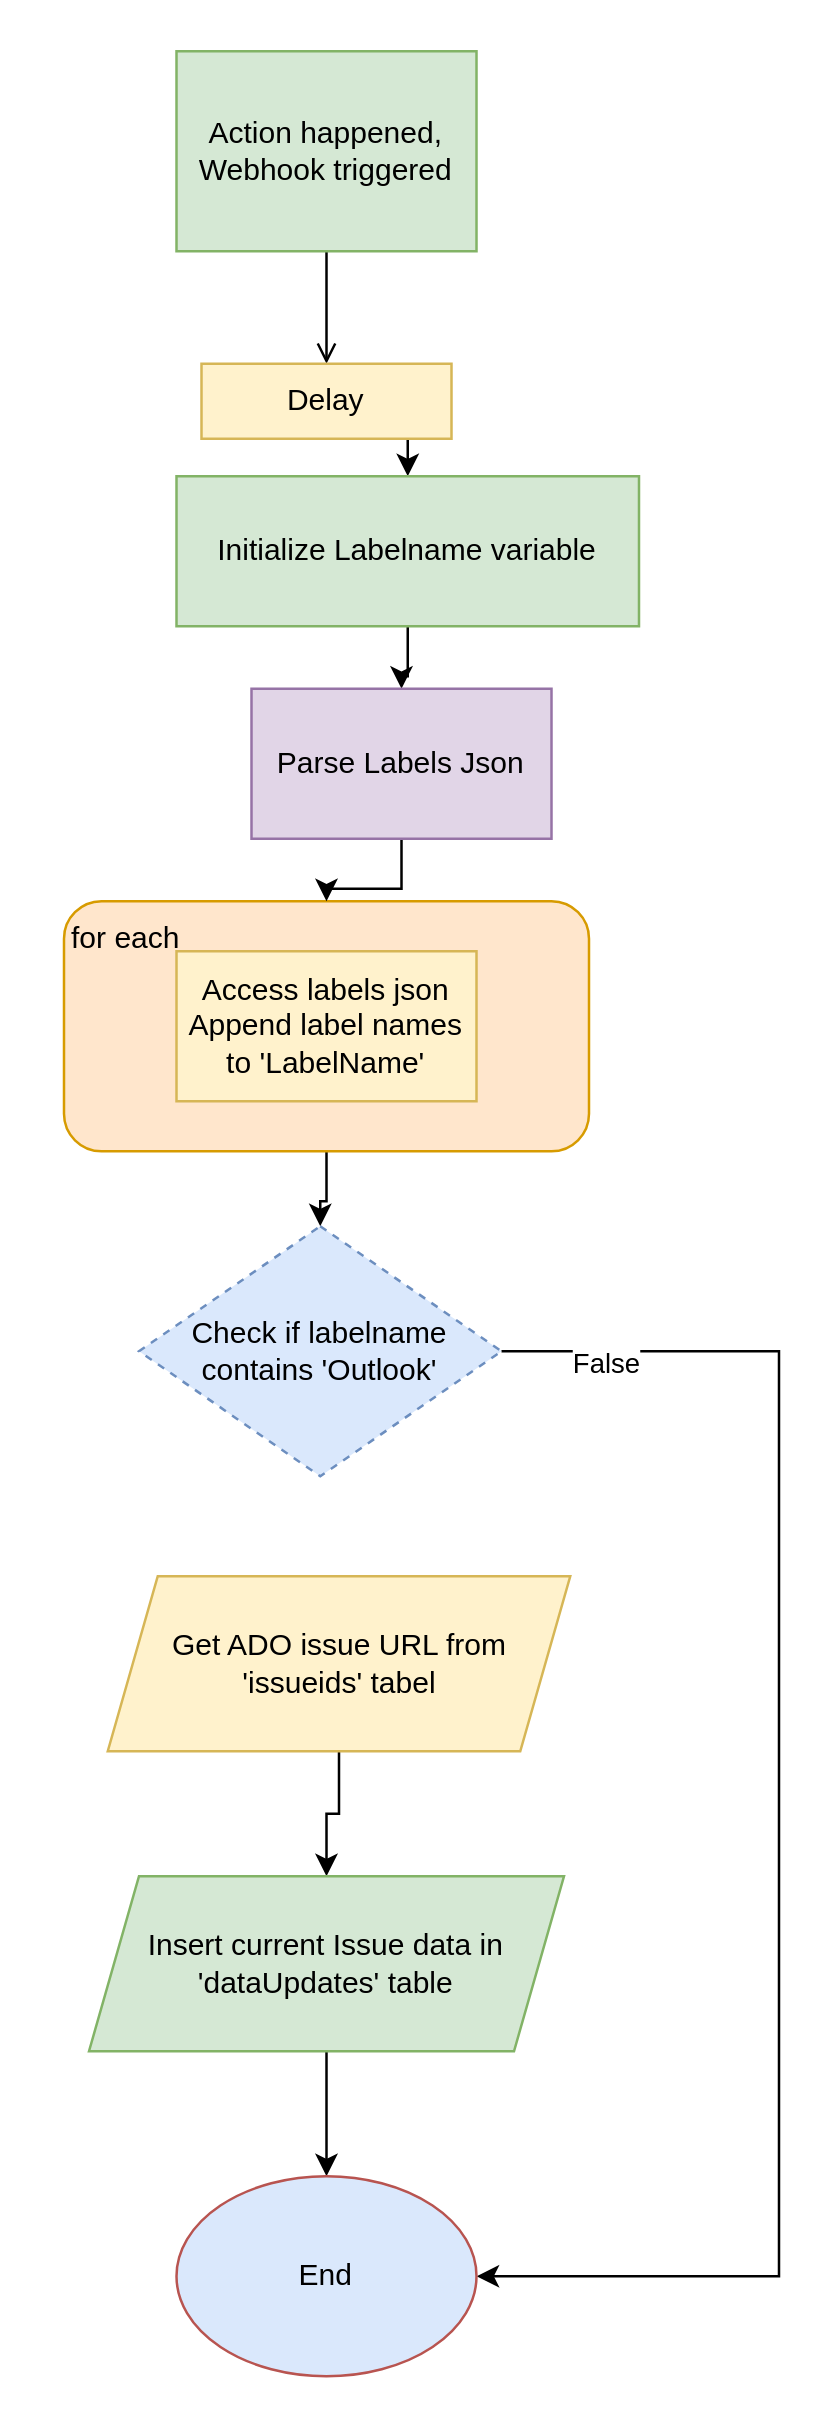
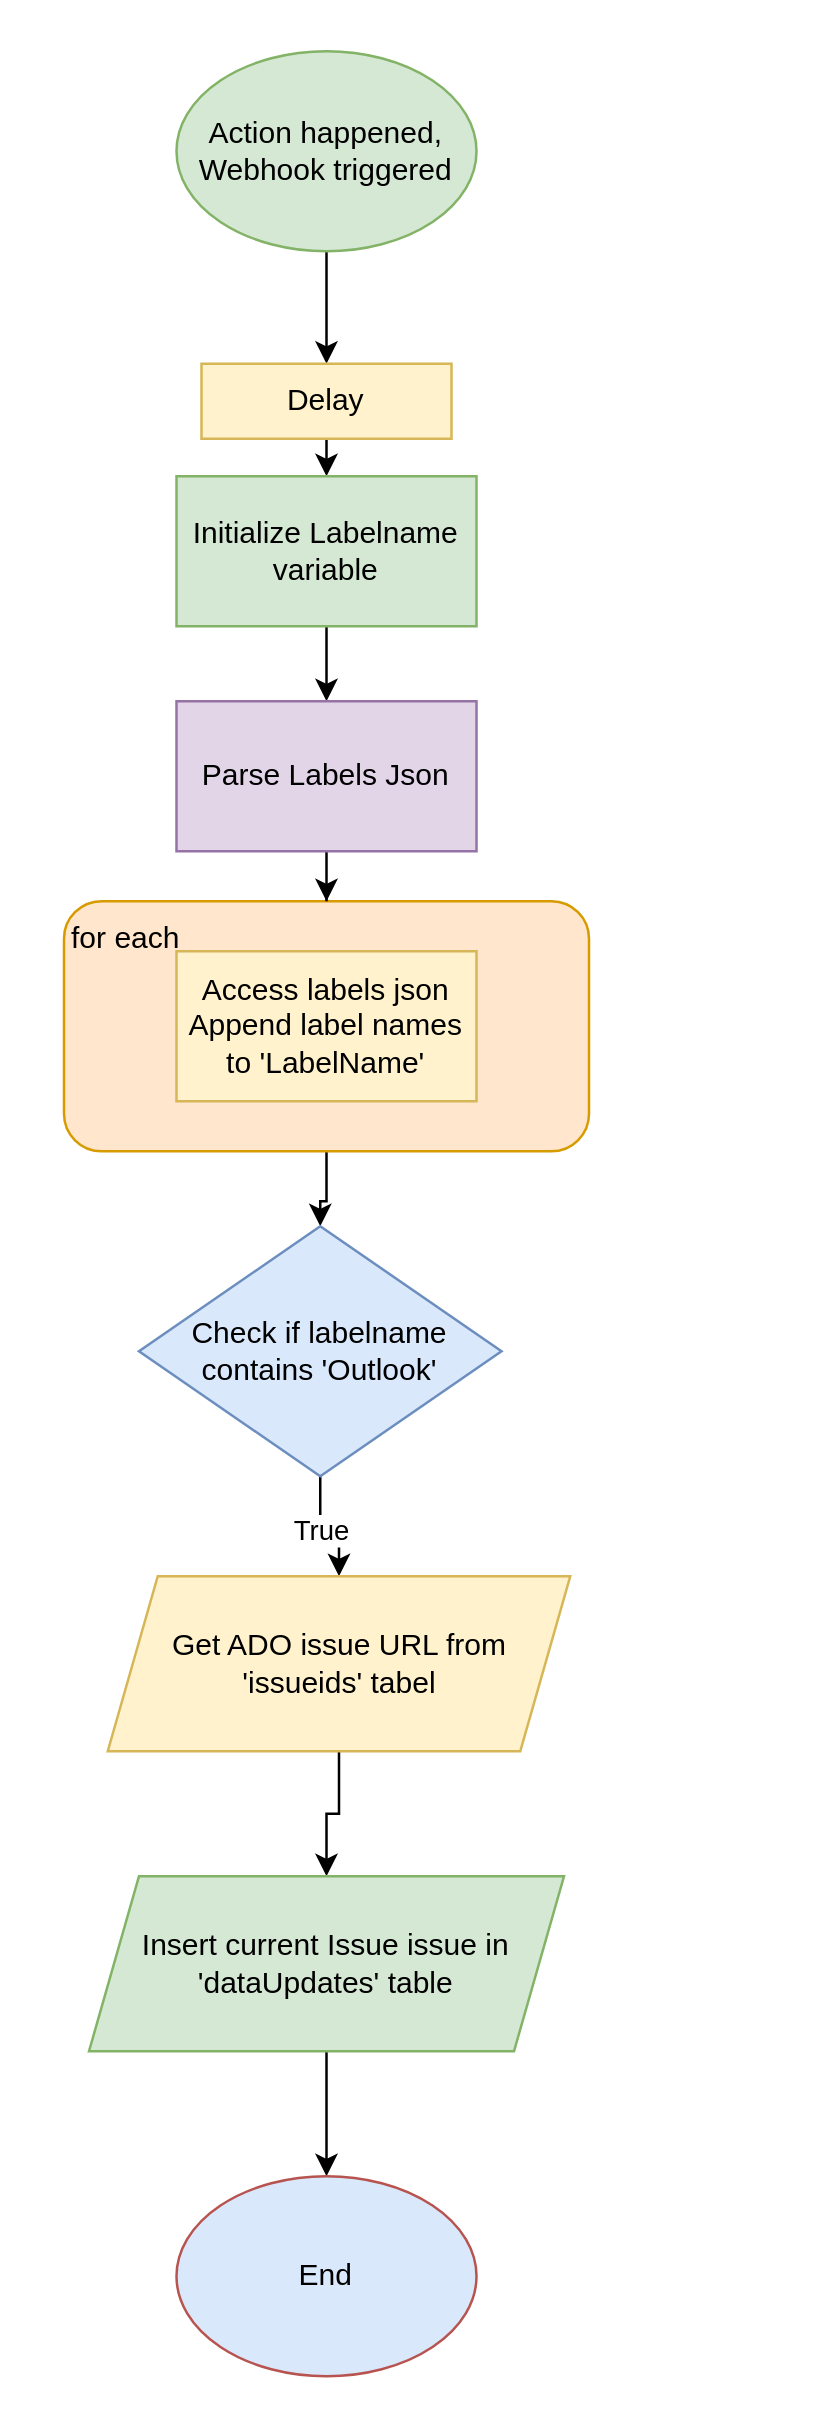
node "Action happened, Webhook triggered": shape rectangle -> ellipse
edge "Action happened, Webhook triggered" -> "Delay": arrowhead open -> classic
node "Initialize Labelname variable": size 463x150 -> 300x150
node "Parse Labels Json": moved (401, 764) -> (326, 776)
node "Check if labelname contains 'Outlook'": style dashed -> solid
edge "Check if labelname contains 'Outlook'" -> "Get ADO issue URL from 'issueids' tabel": added, label "True"
edge "Check if labelname contains 'Outlook'" -> "End": removed, label "False"
node "Insert current Issue data in 'dataUpdates' table": label "Insert current Issue data in 'dataUpdates' table" -> "Insert current Issue issue in 'dataUpdates' table"
